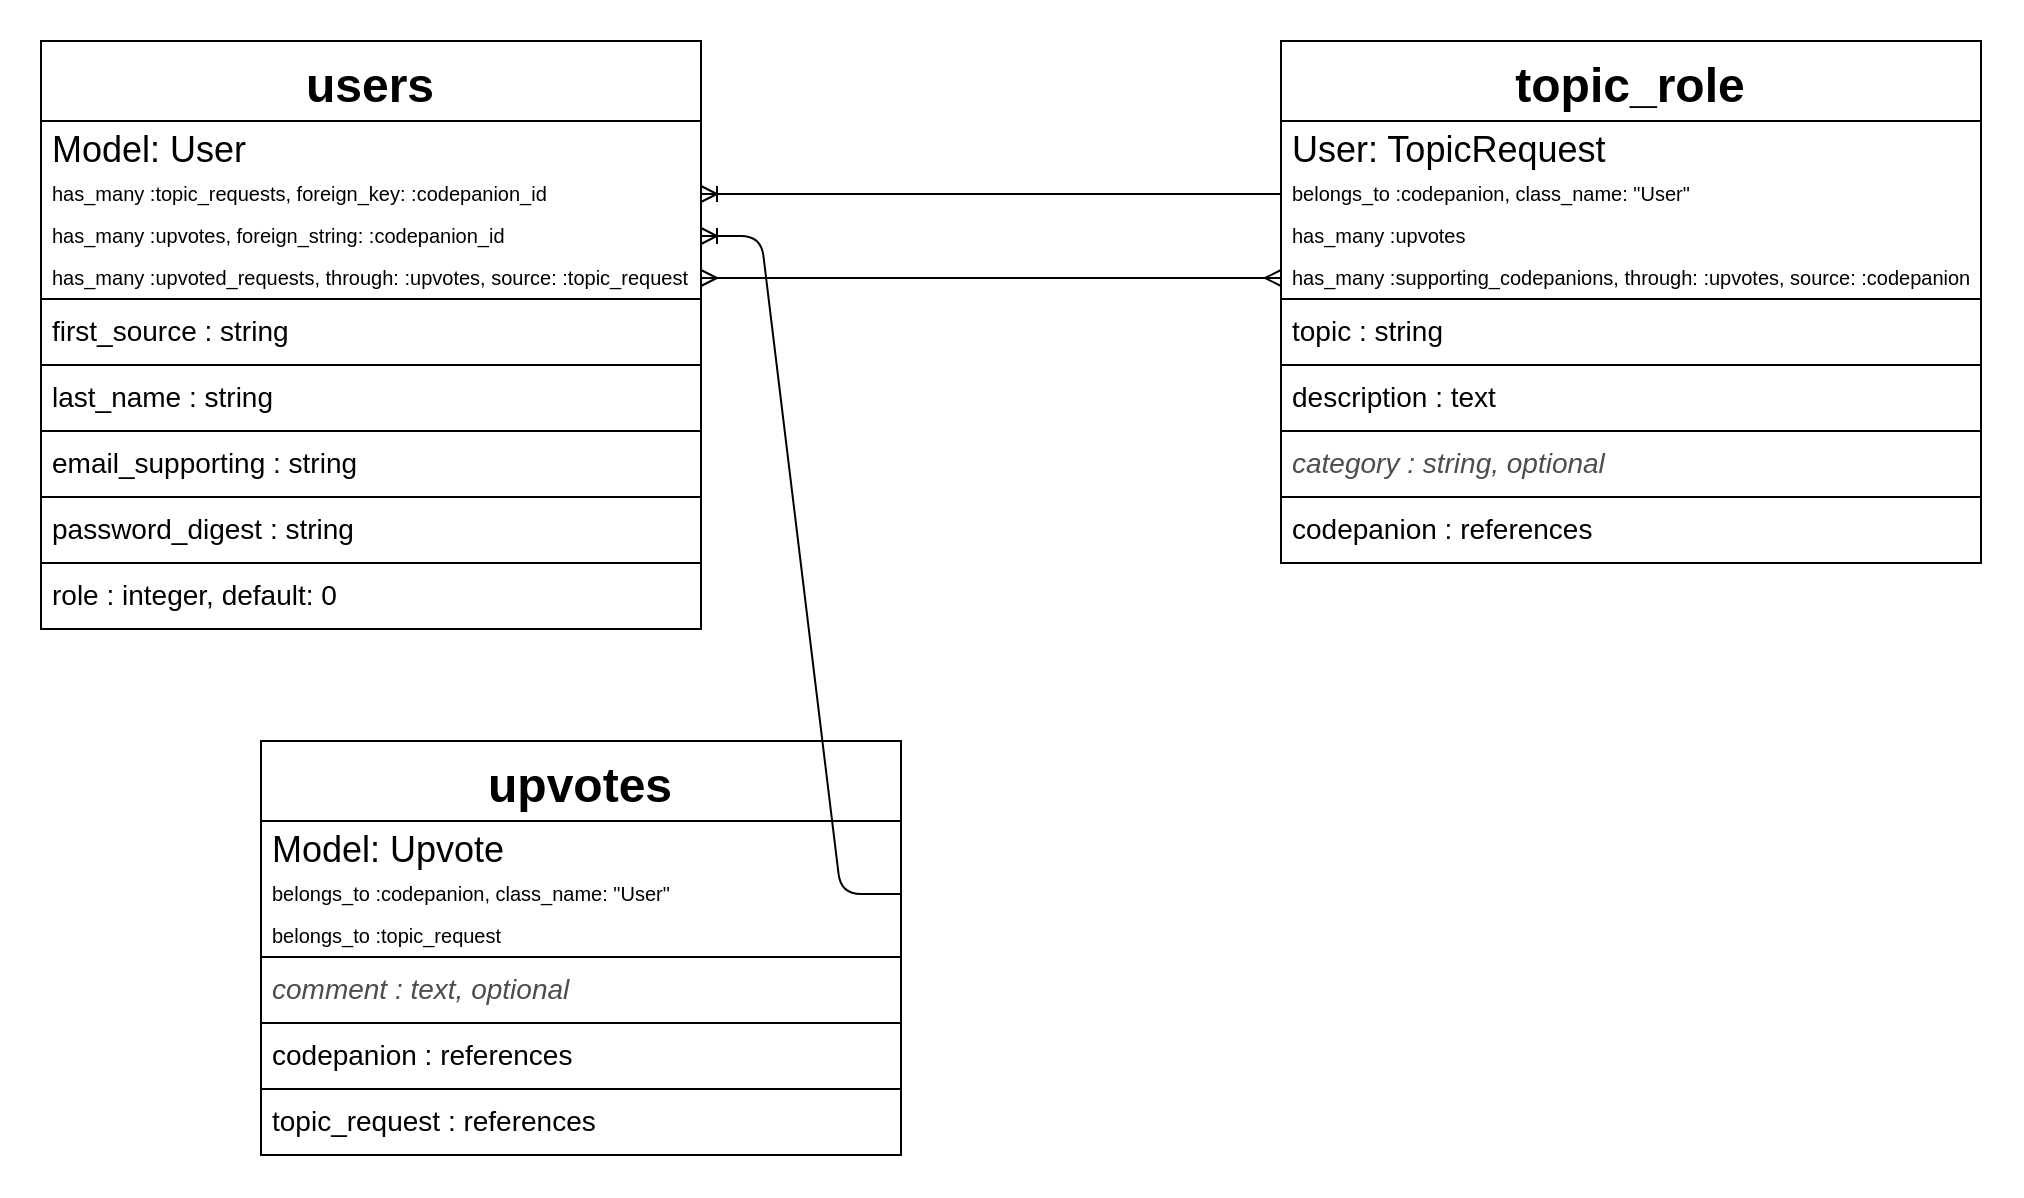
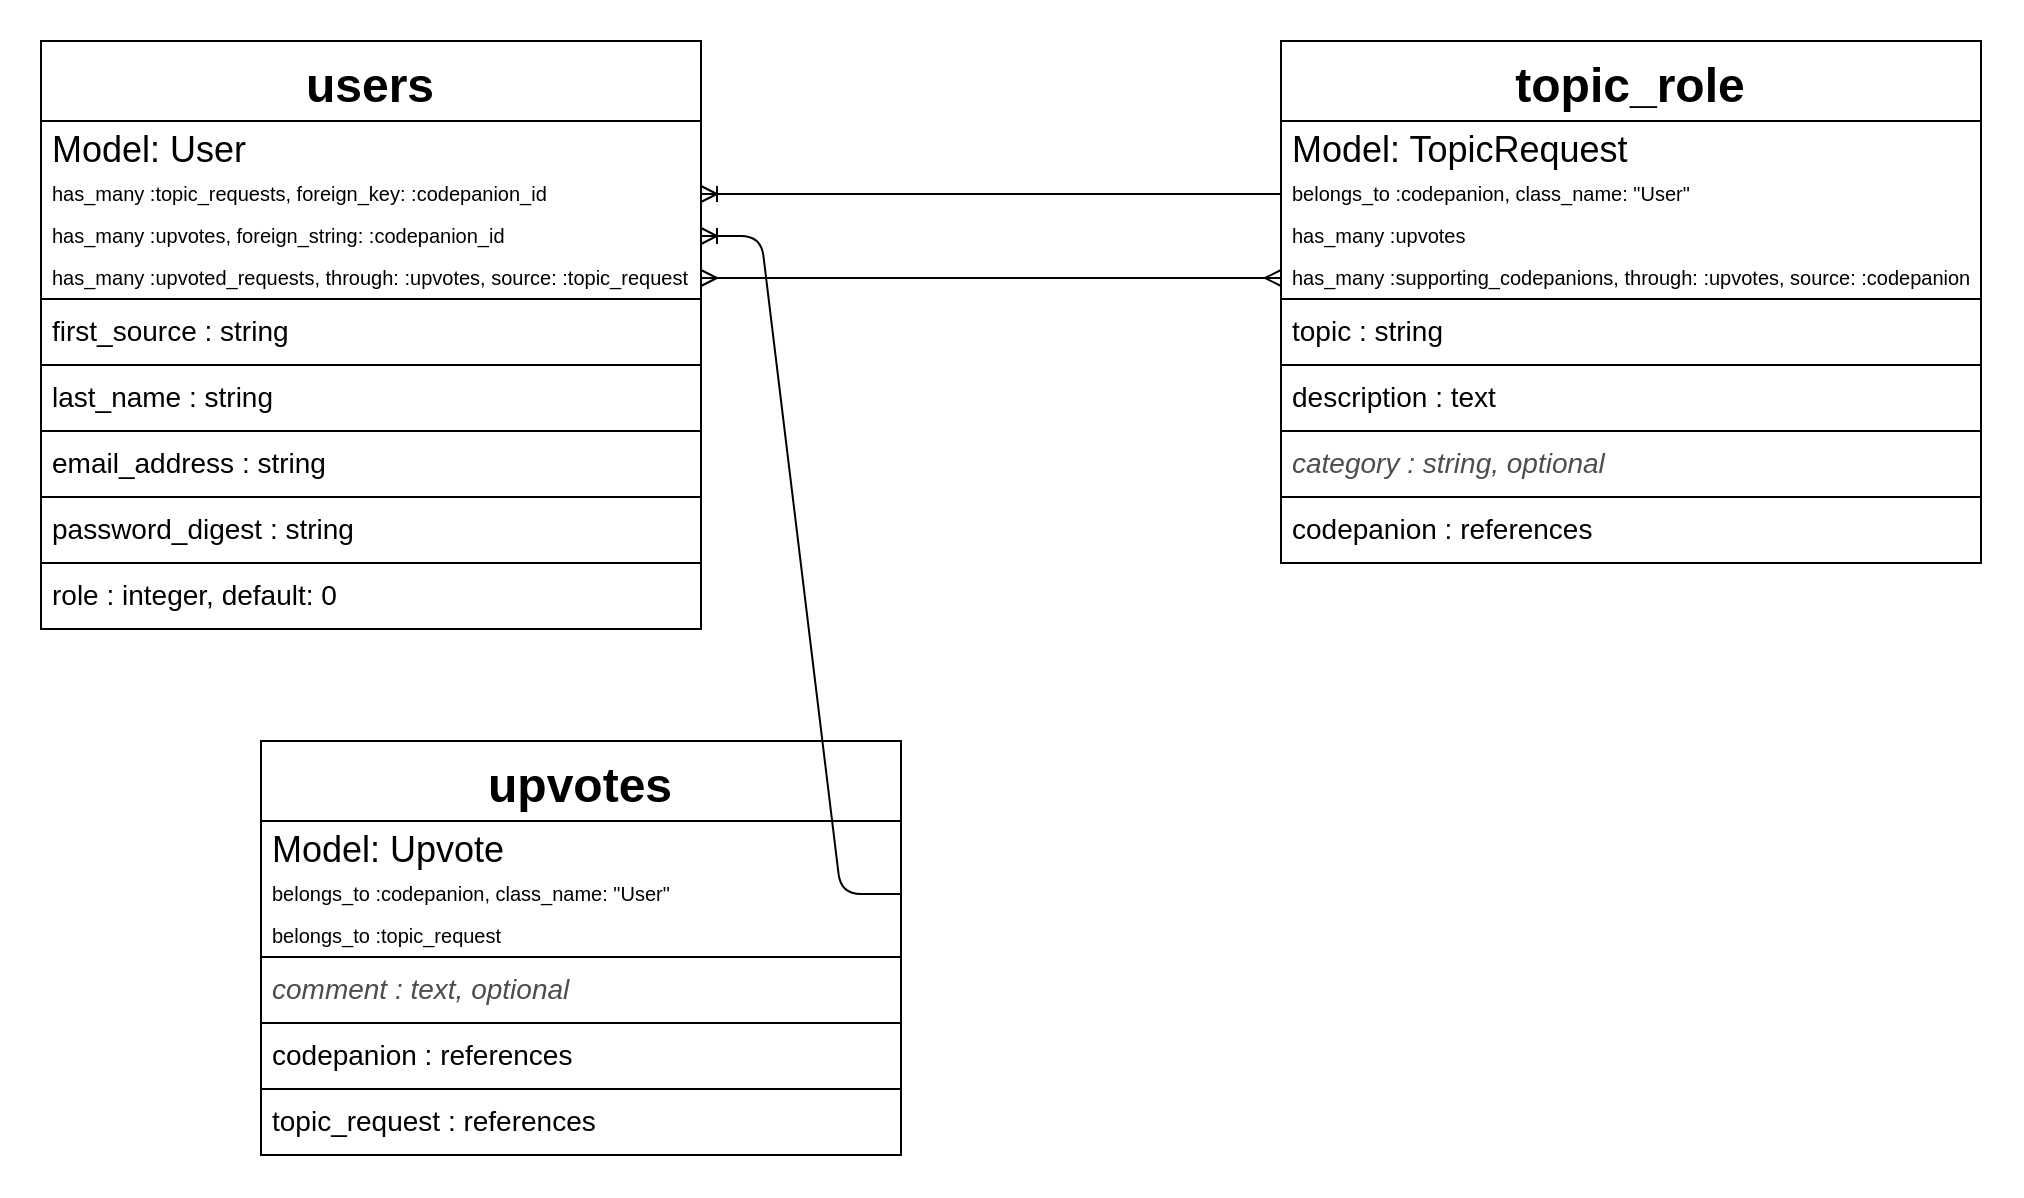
node "User: TopicRequest": label "User: TopicRequest" -> "Model: TopicRequest"
node "email_supporting : string": label "email_supporting : string" -> "email_address : string"
